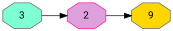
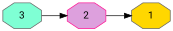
node "9": label "9" -> "1"
